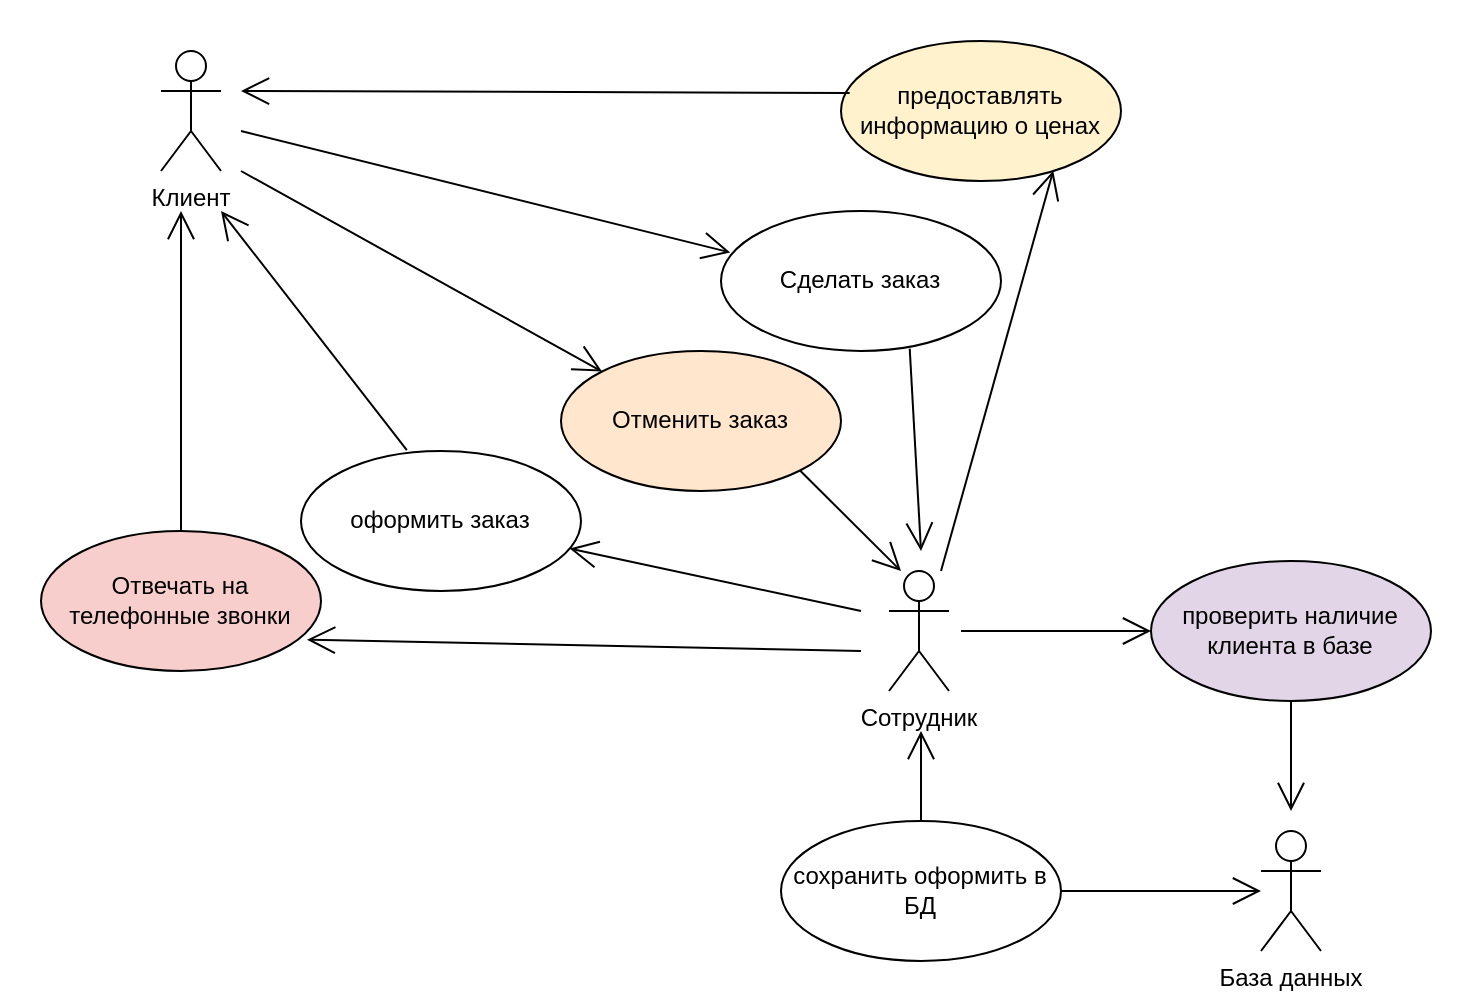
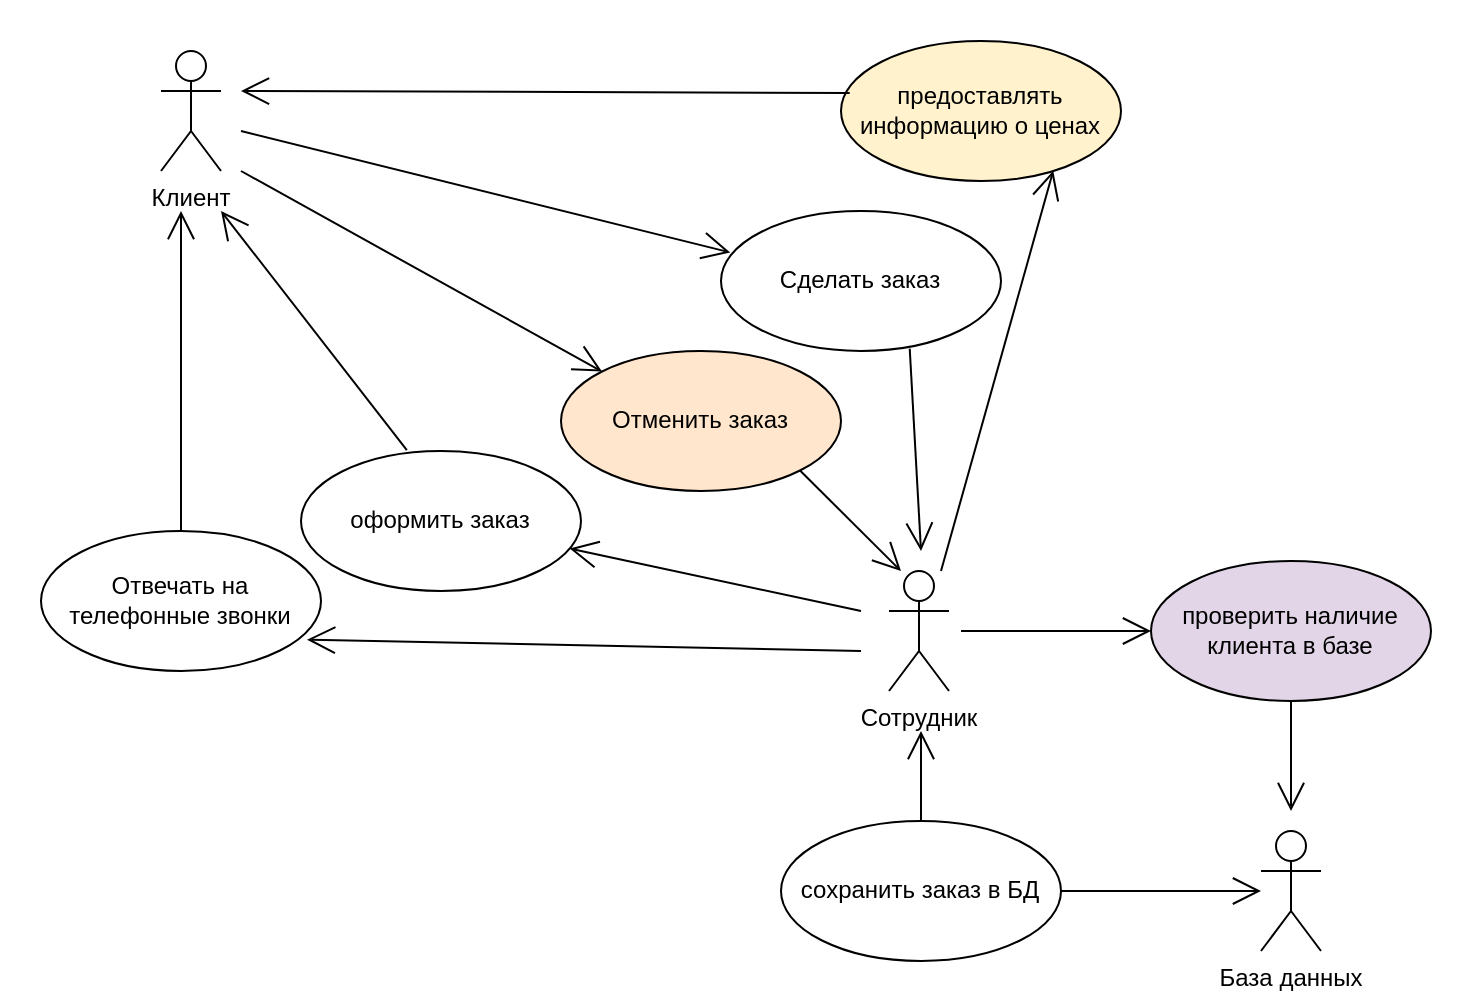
node "Отвечать на телефонные звонки": fillcolor #f8cecc -> #ffffff
node "сохранить оформить в БД": label "сохранить оформить в БД" -> "сохранить заказ в БД"
